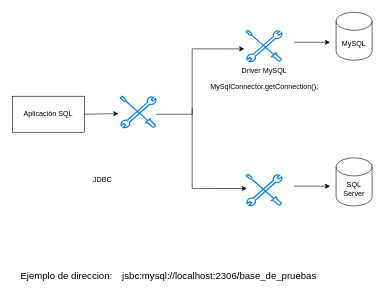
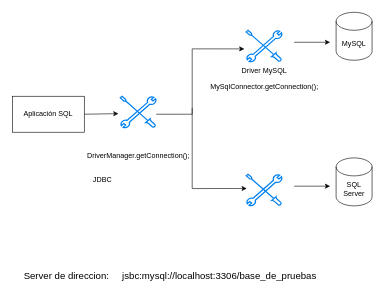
node "DriverManager.getConnection();": added
node "Ejemplo de direccion:": label "Ejemplo de direccion:" -> "Server de direccion:"
node "jsbc:mysql://localhost:2306/base_de_pruebas": label "jsbc:mysql://localhost:2306/base_de_pruebas" -> "jsbc:mysql://localhost:3306/base_de_pruebas"
